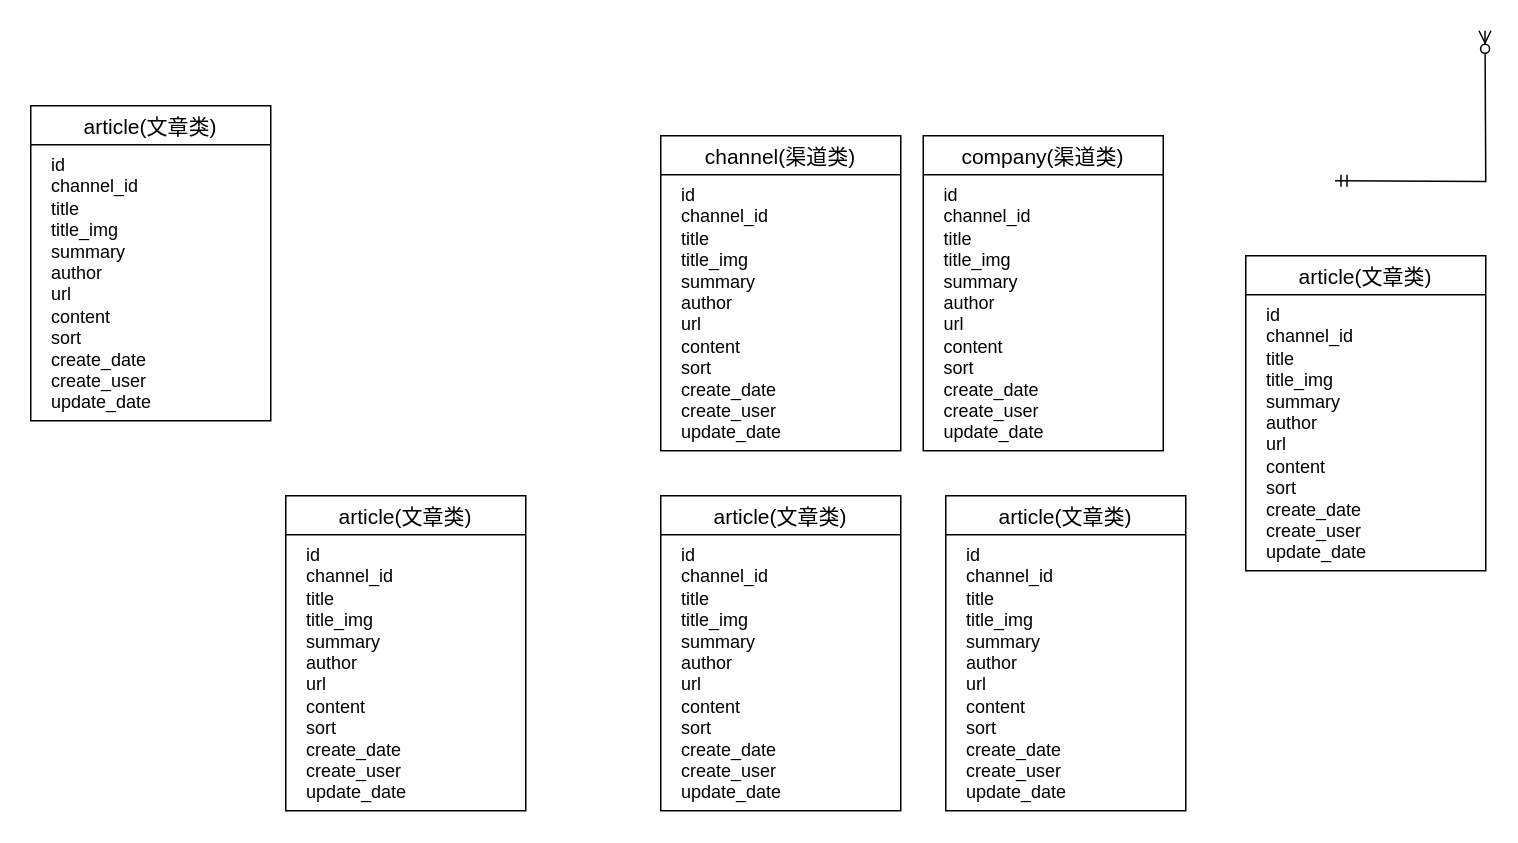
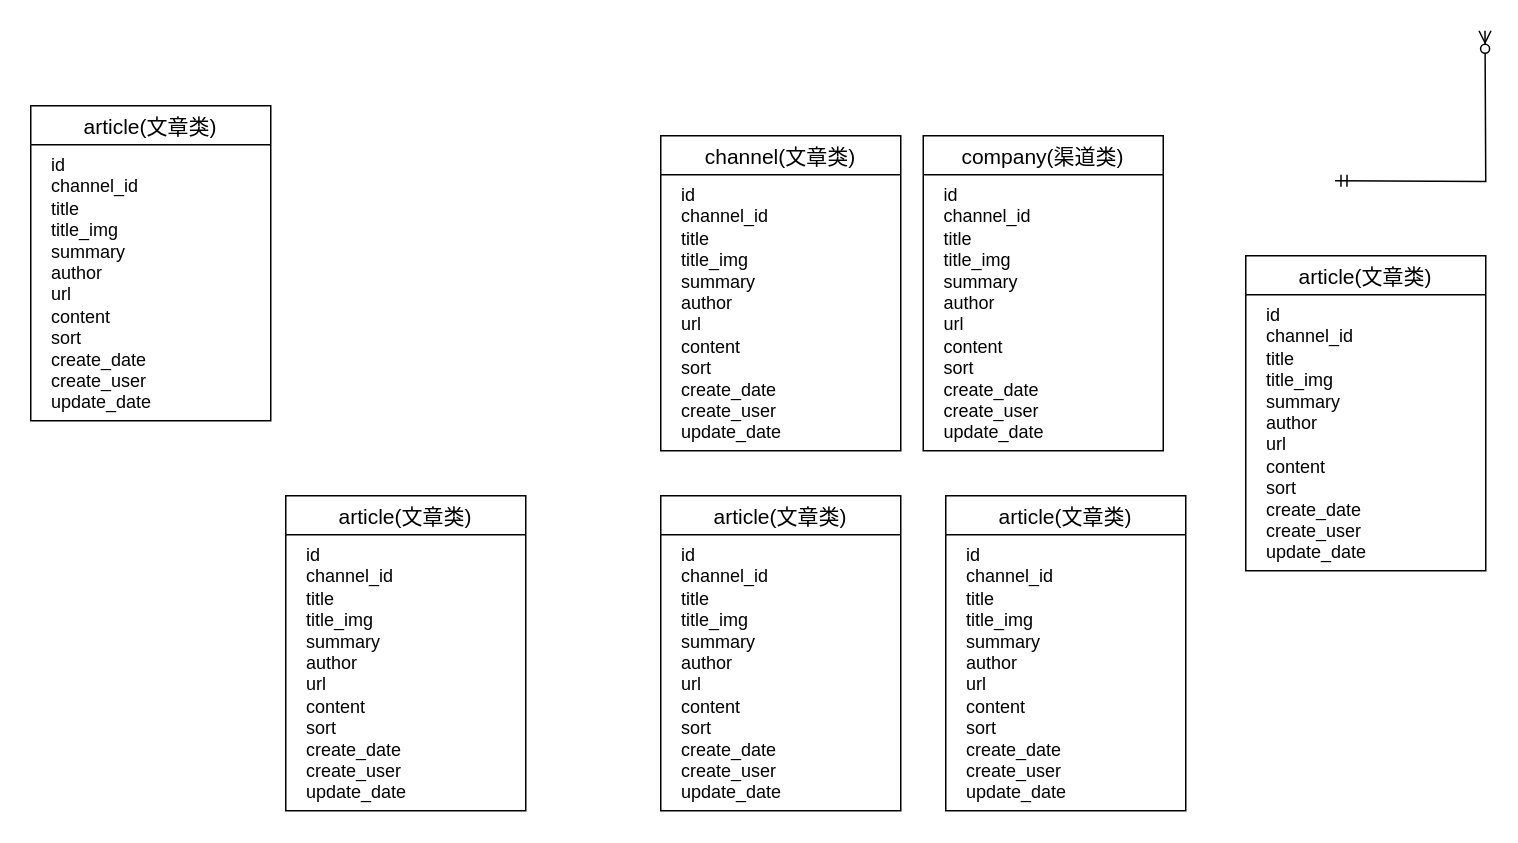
node "channel(渠道类)": label "channel(渠道类)" -> "channel(文章类)"
